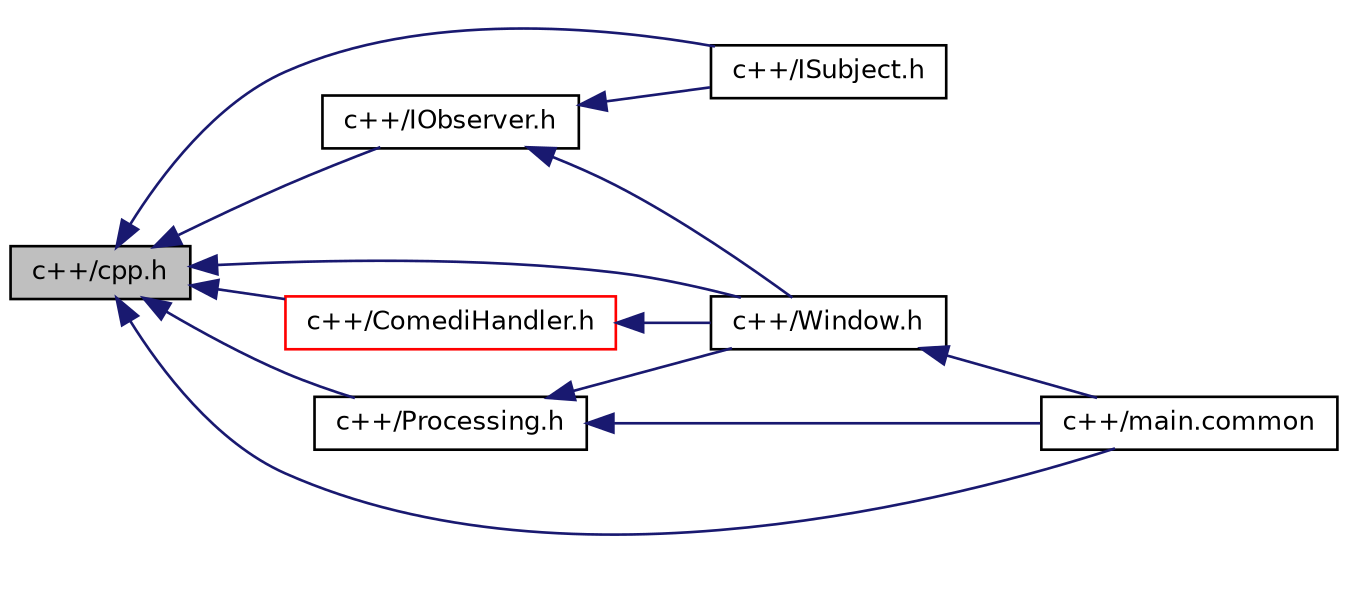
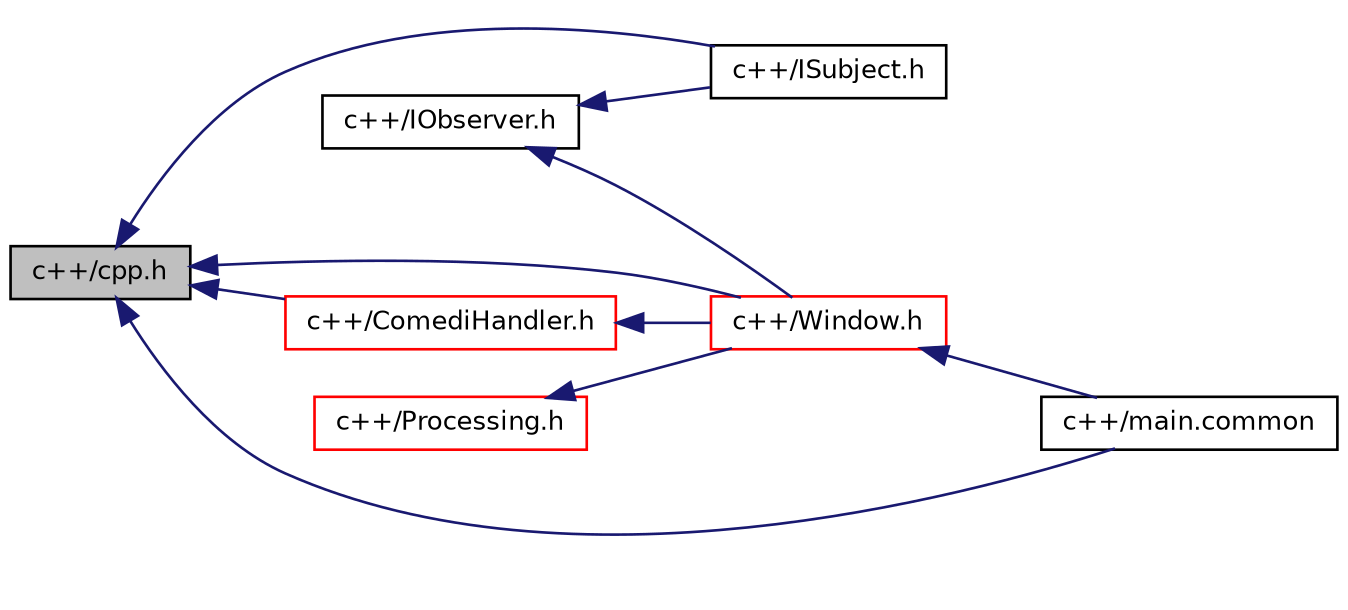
edge "c++/IObserver.h" -> "c++/cpp.h": removed
node "c++/Window.h": color black -> red
edge "c++/Processing.h" -> "c++/cpp.h": removed
node "c++/Processing.h": color black -> red
edge "c++/main.common" -> "c++/Processing.h": removed
